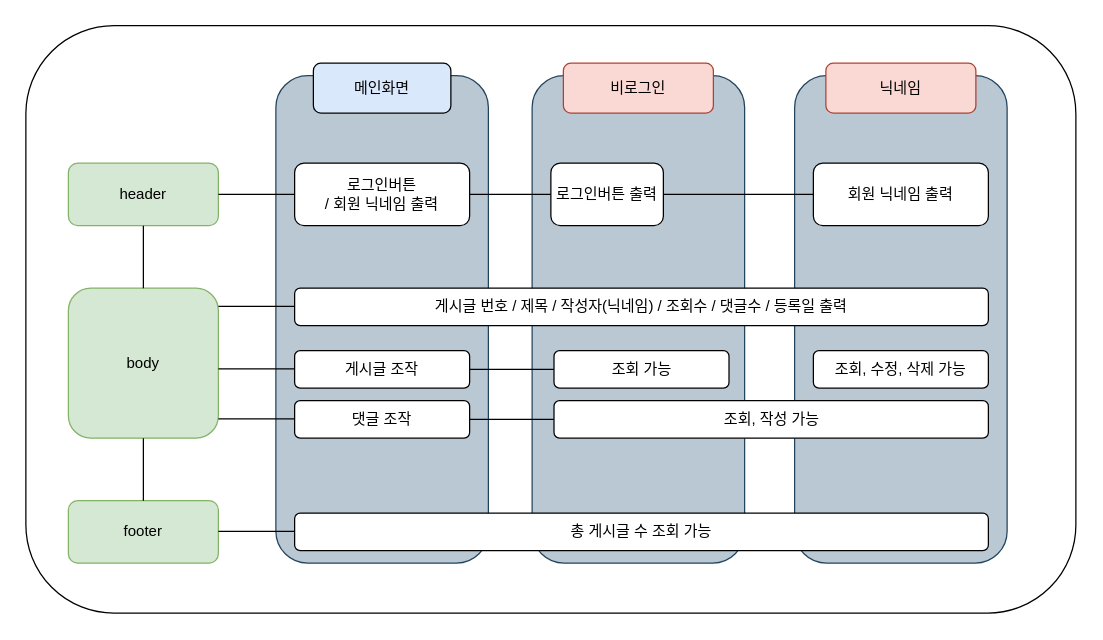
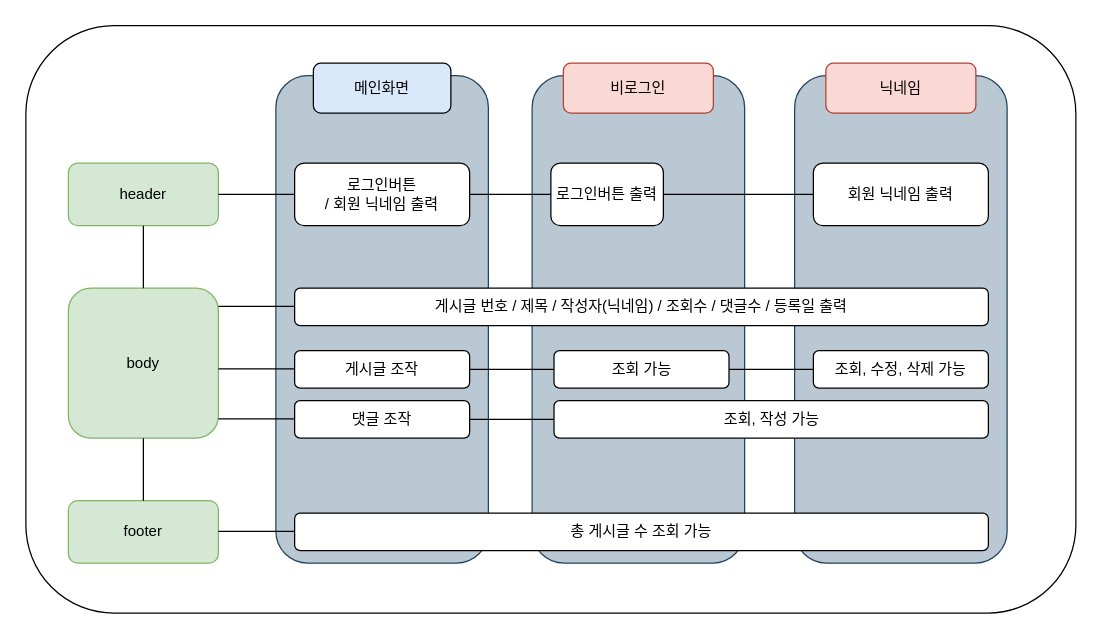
edge "조회 가능" -- "조회, 수정, 삭제 가능": added
